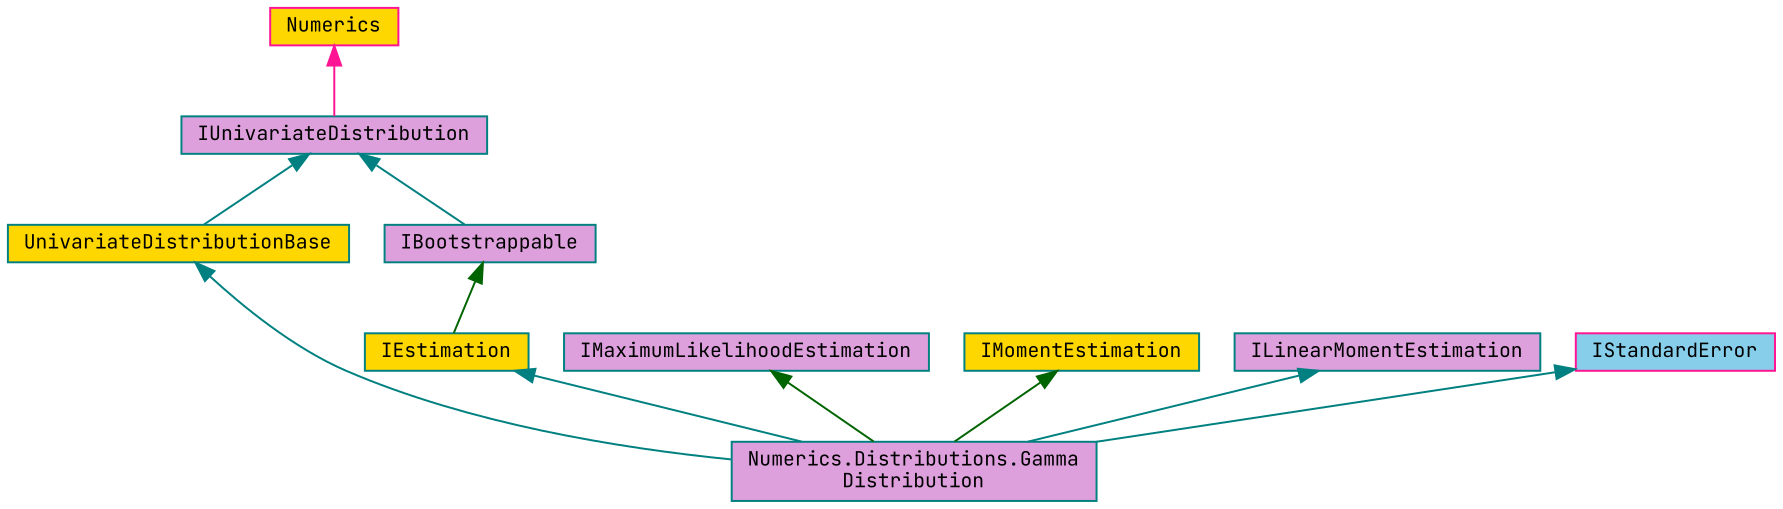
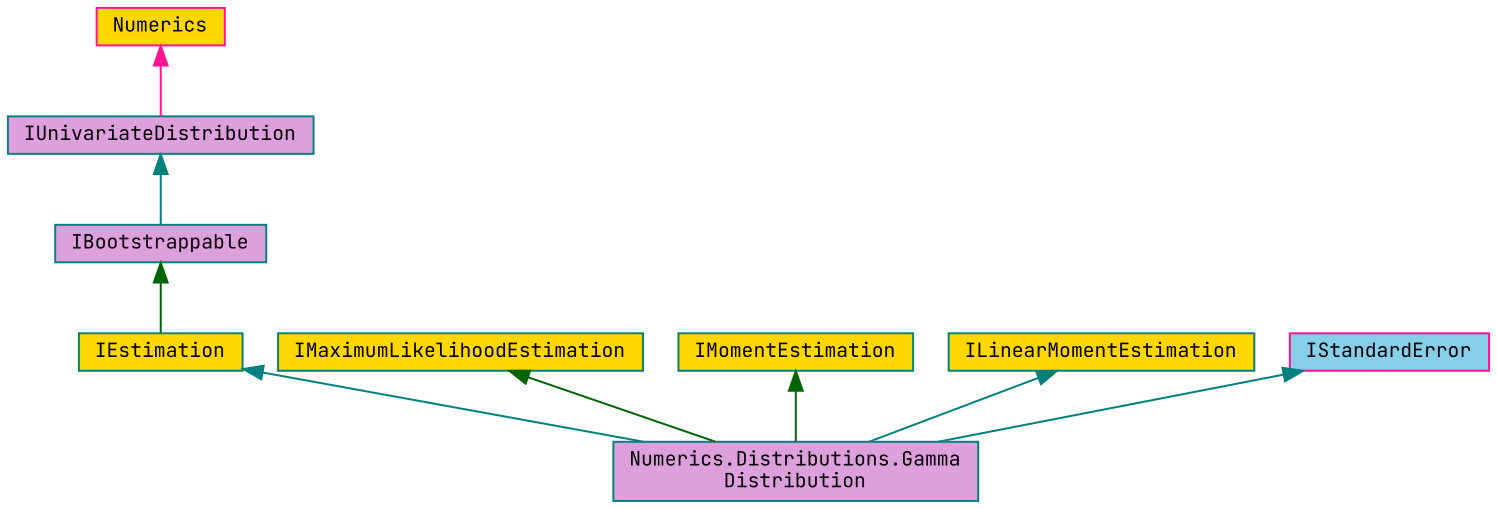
node "UnivariateDistributionBase": removed
node "IMaximumLikelihoodEstimation": fillcolor plum -> gold
node "ILinearMomentEstimation": fillcolor plum -> gold
